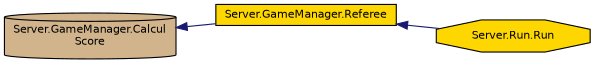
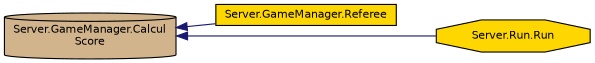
edge "Server.Run.Run" -> "Server.GameManager.Referee": now "Server.Run.Run" -> "Server.GameManager.Calcul Score"
